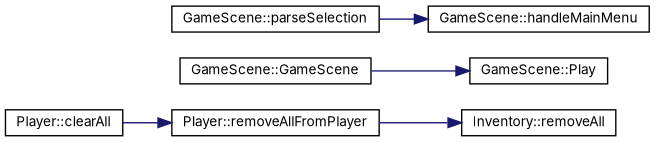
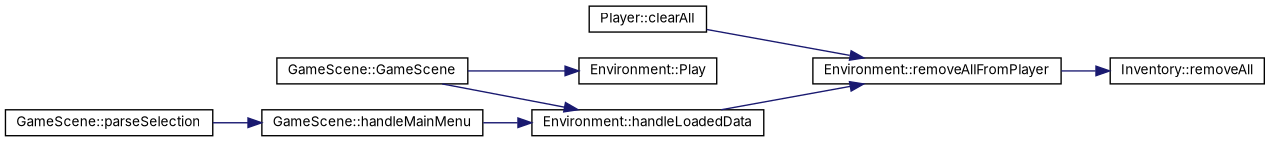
node "GameScene::Play": label "GameScene::Play" -> "Environment::Play"
node "Player::removeAllFromPlayer": label "Player::removeAllFromPlayer" -> "Environment::removeAllFromPlayer"
node "Environment::handleLoadedData": added
